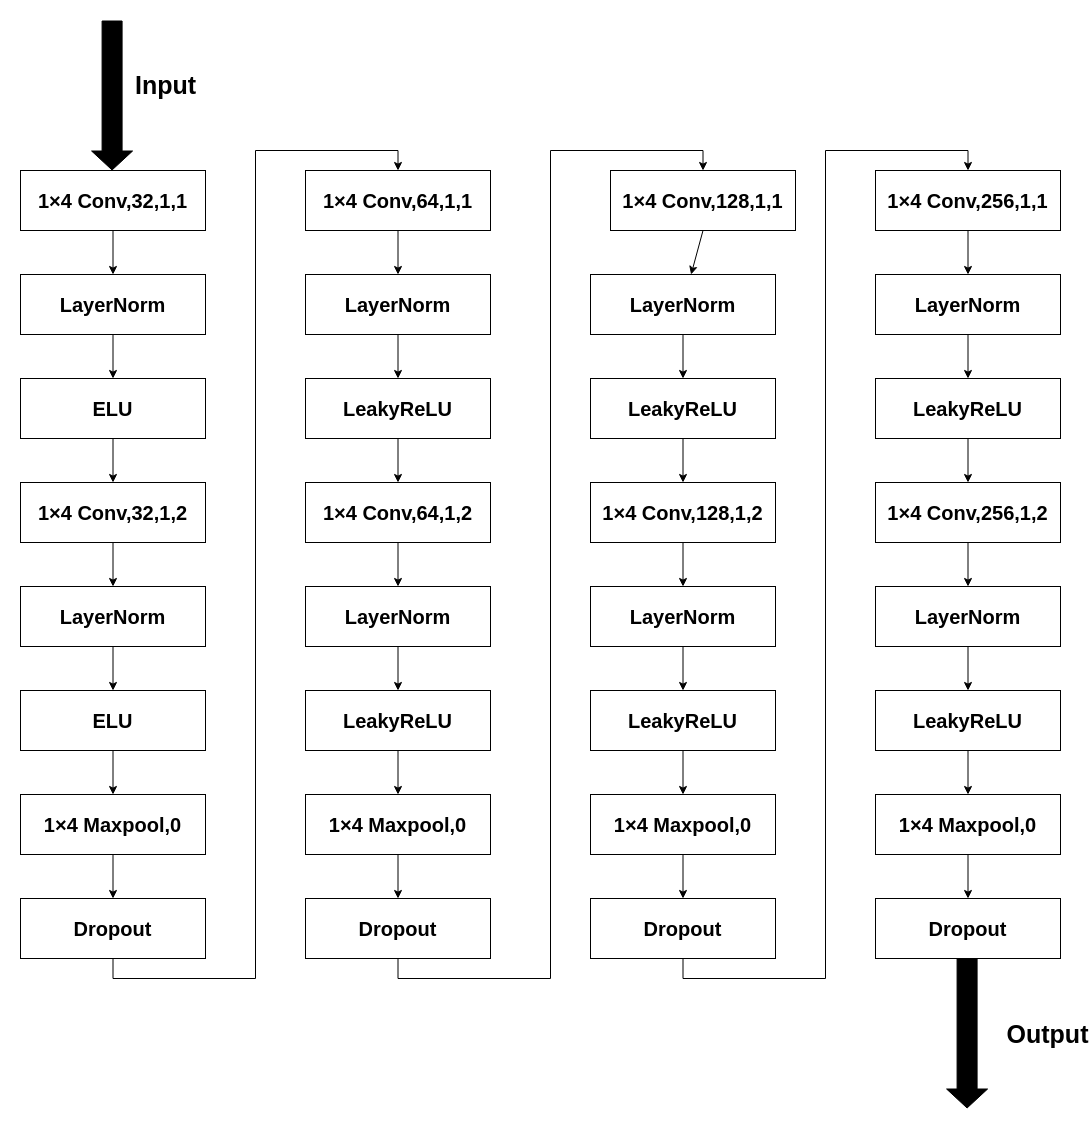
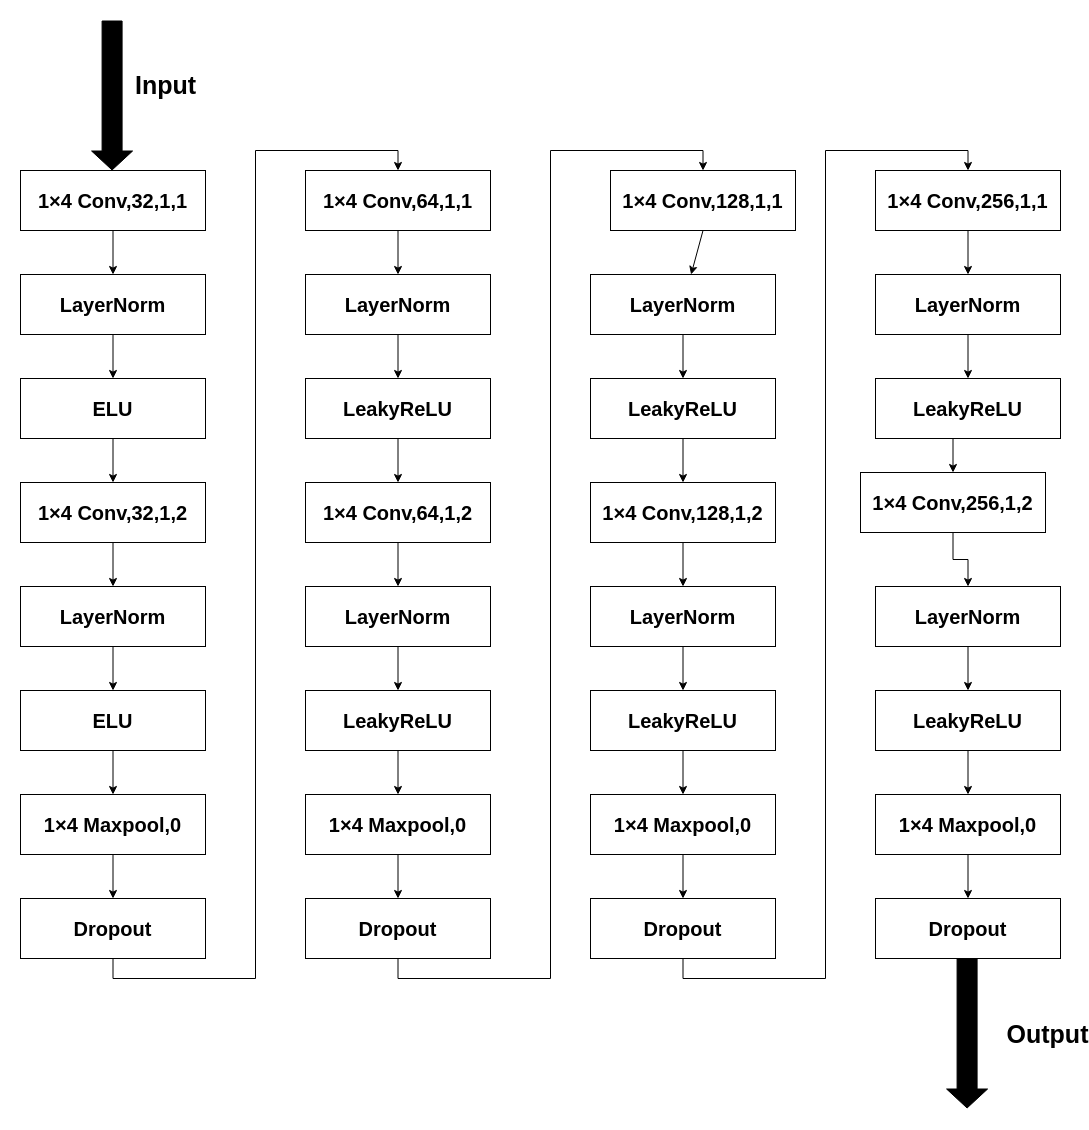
node "1×4 Conv,256,1,2": moved (968, 513) -> (953, 503)
